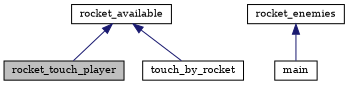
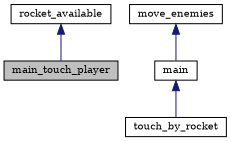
node "rocket_enemies": label "rocket_enemies" -> "move_enemies"
edge "touch_by_rocket" -> "rocket_available": now "touch_by_rocket" -> "main"
node "rocket_touch_player": label "rocket_touch_player" -> "main_touch_player"
